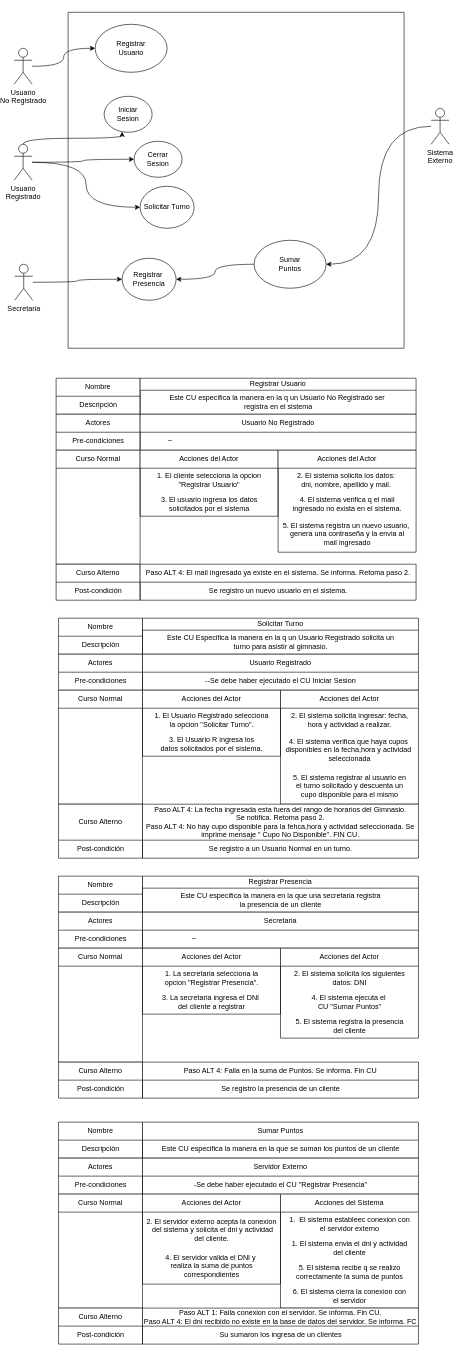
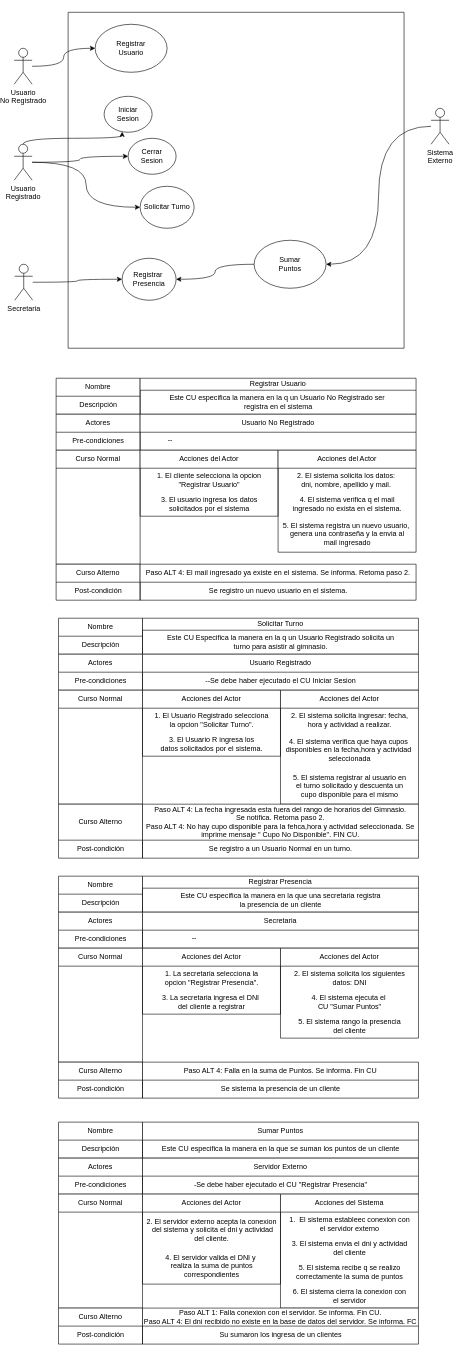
node "Cerrar Sesion": moved (158, 159) -> (152, 156)
node "5. El sistema registra la presencia del cliente": label "5. El sistema registra la presencia del cliente" -> "5. El sistema rango la presencia del cliente"
node "Se registro la presencia de un cliente": label "Se registro la presencia de un cliente" -> "Se sistema la presencia de un cliente"
node "1. El sistema envia el dni y actividad del cliente": label "1. El sistema envia el dni y actividad del cliente" -> "3. El sistema envia el dni y actividad del cliente"
